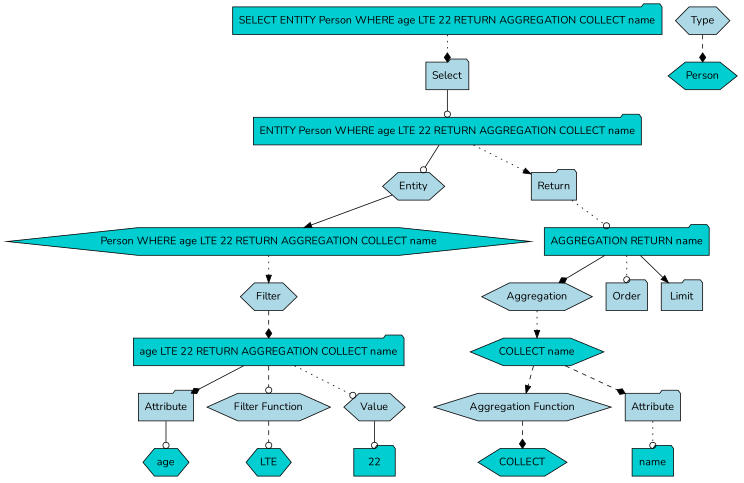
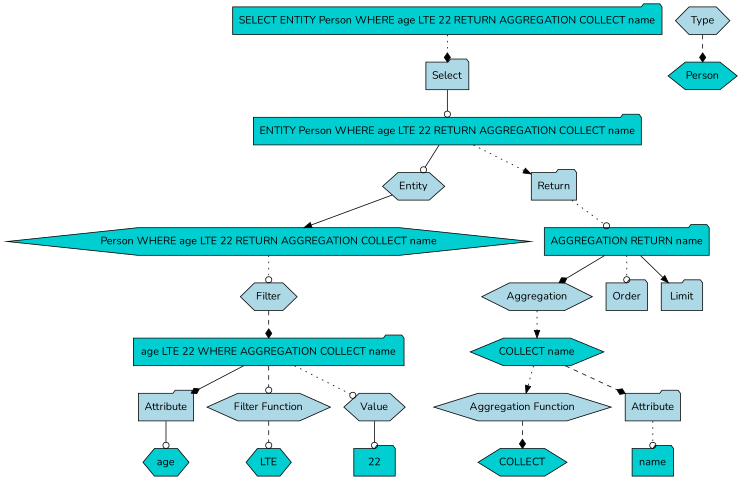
edge "Person WHERE age LTE 22 RETURN AGGREGATION COLLECT name" -> "Filter": arrowhead normal -> odot
node "age LTE 22 RETURN AGGREGATION COLLECT name": label "age LTE 22 RETURN AGGREGATION COLLECT name" -> "age LTE 22 WHERE AGGREGATION COLLECT name"
edge "COLLECT name" -> "Aggregation Function": style dashed -> dotted
